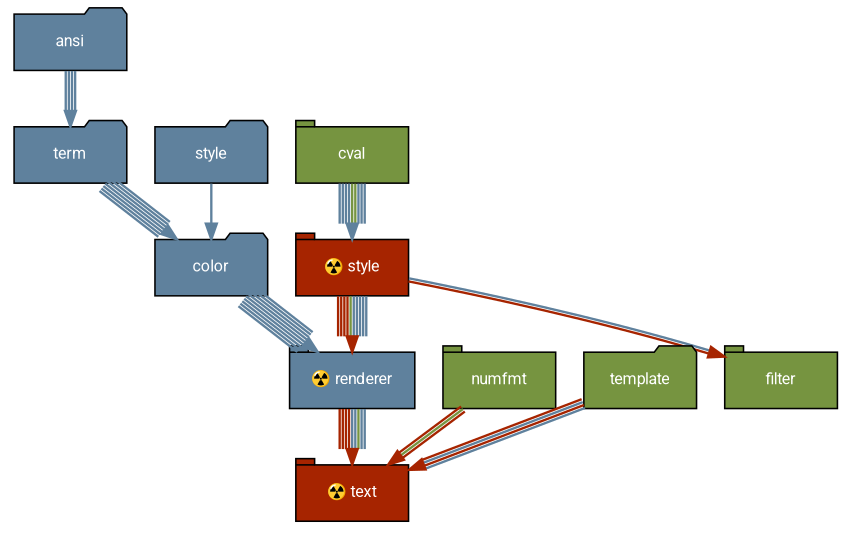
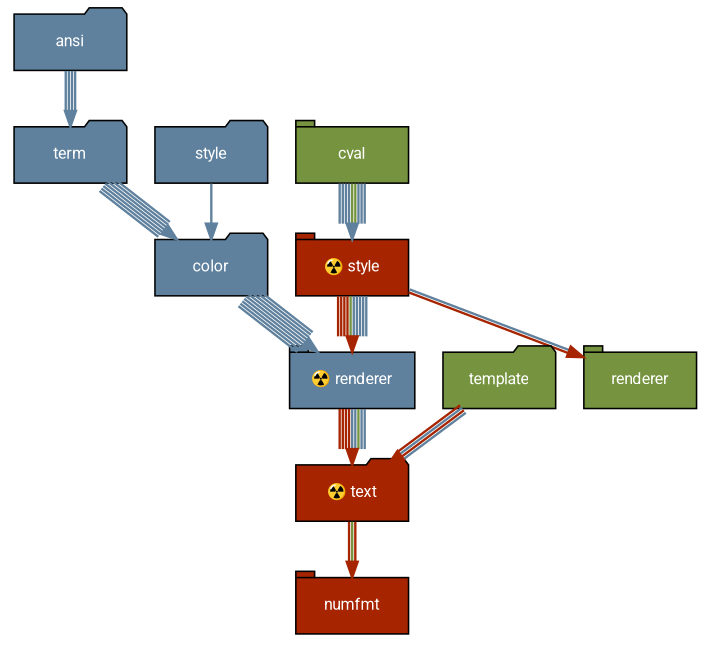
node "numfmt": fillcolor #769440 -> #a62400
node "filter": label "filter" -> "renderer"
edge "numfmt" -> "☢️ text": reversed
node "☢️ text": shape tab -> folder
